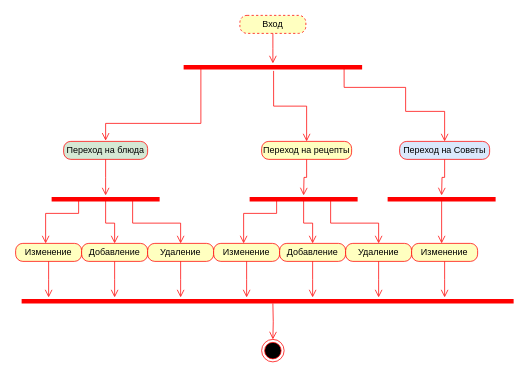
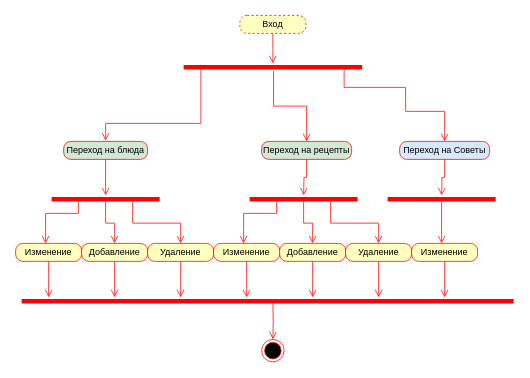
node "Переход на рецепты": fillcolor #ffffc0 -> #d5e8d4
